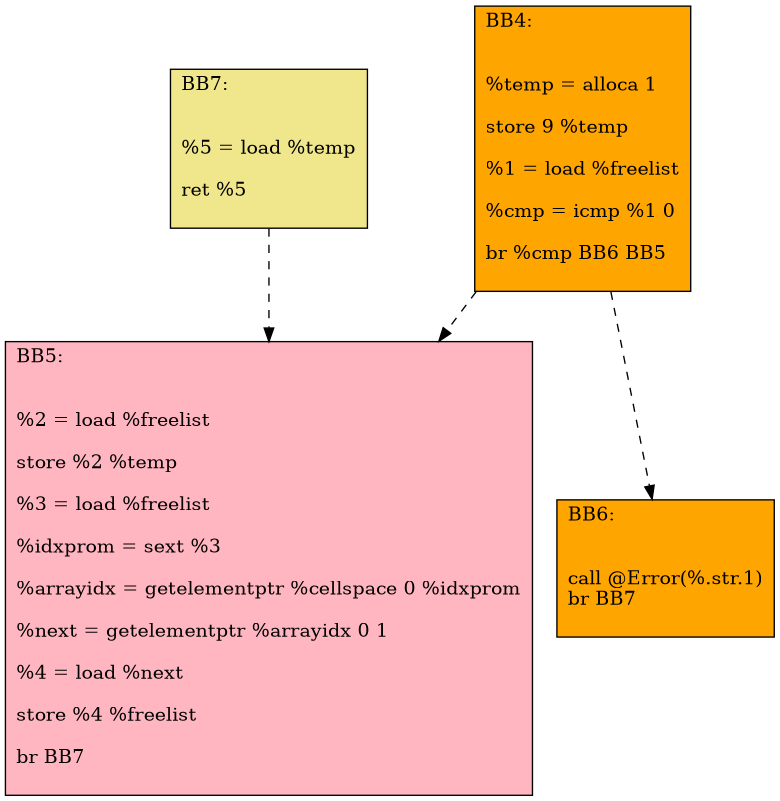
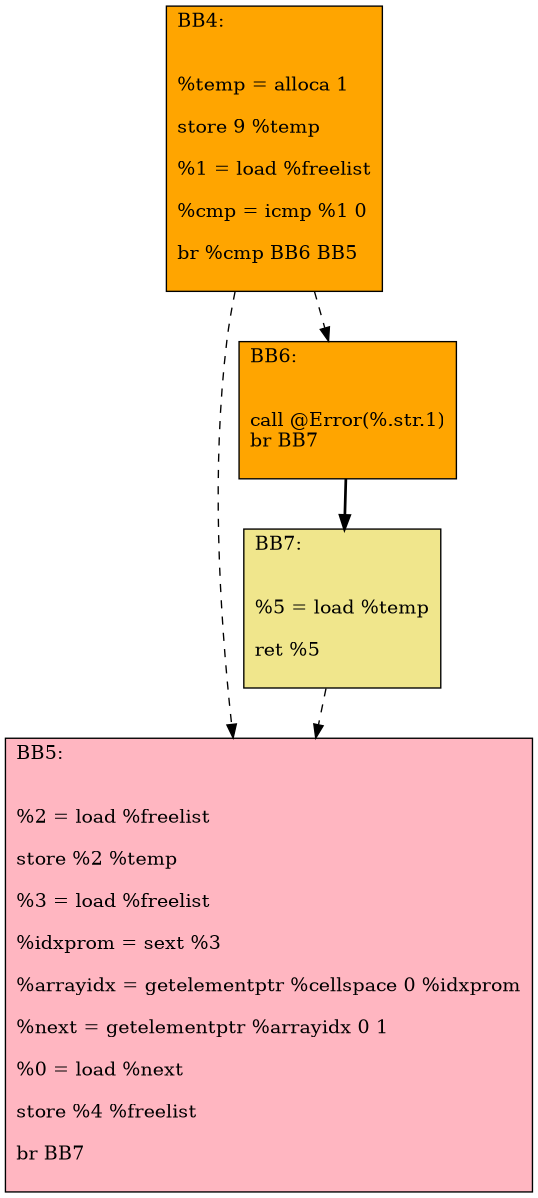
edge "BB6:" -> "BB7:": added
node "BB5:": text "%4 = load %next" -> "%0 = load %next"
